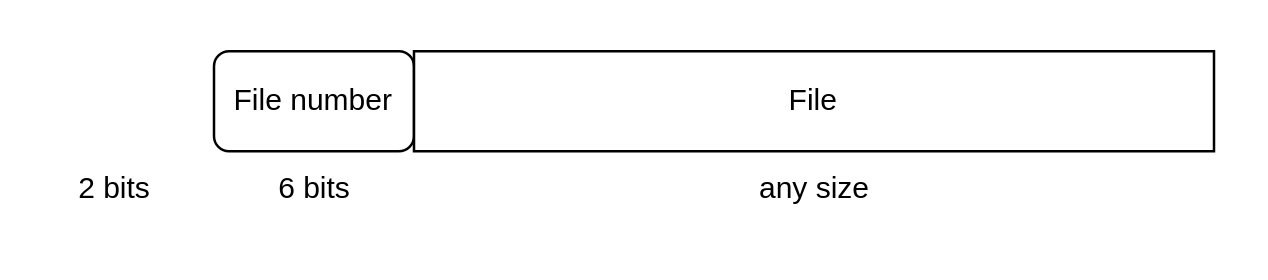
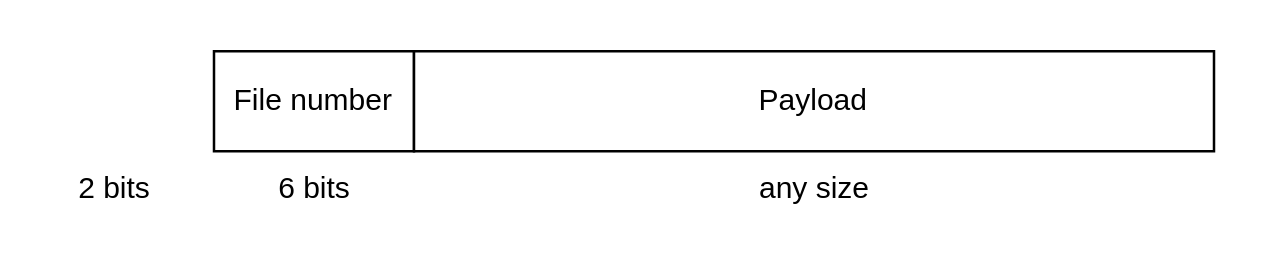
node "File number": shape rounded rectangle -> rectangle
node "File": label "File" -> "Payload"
